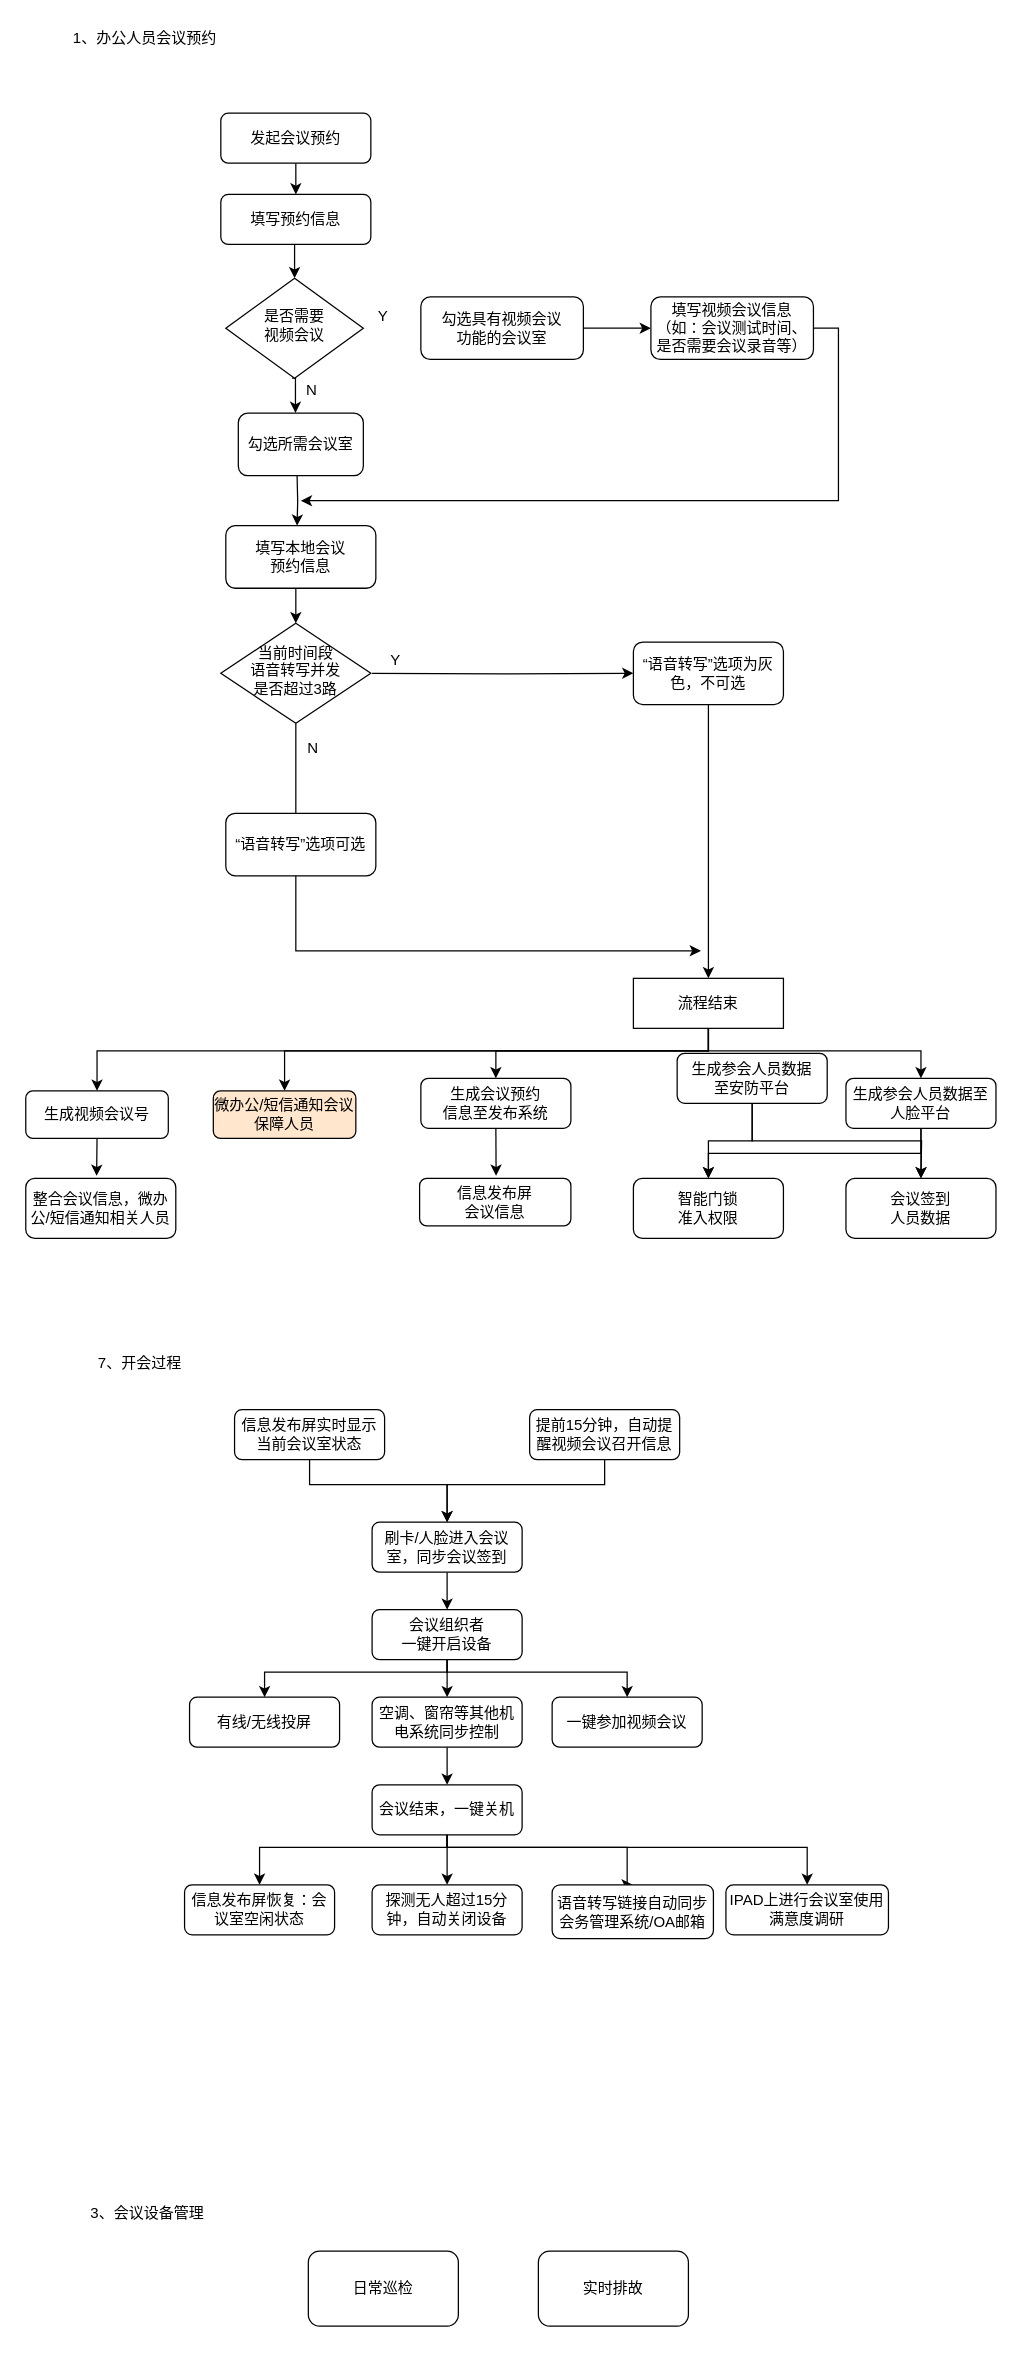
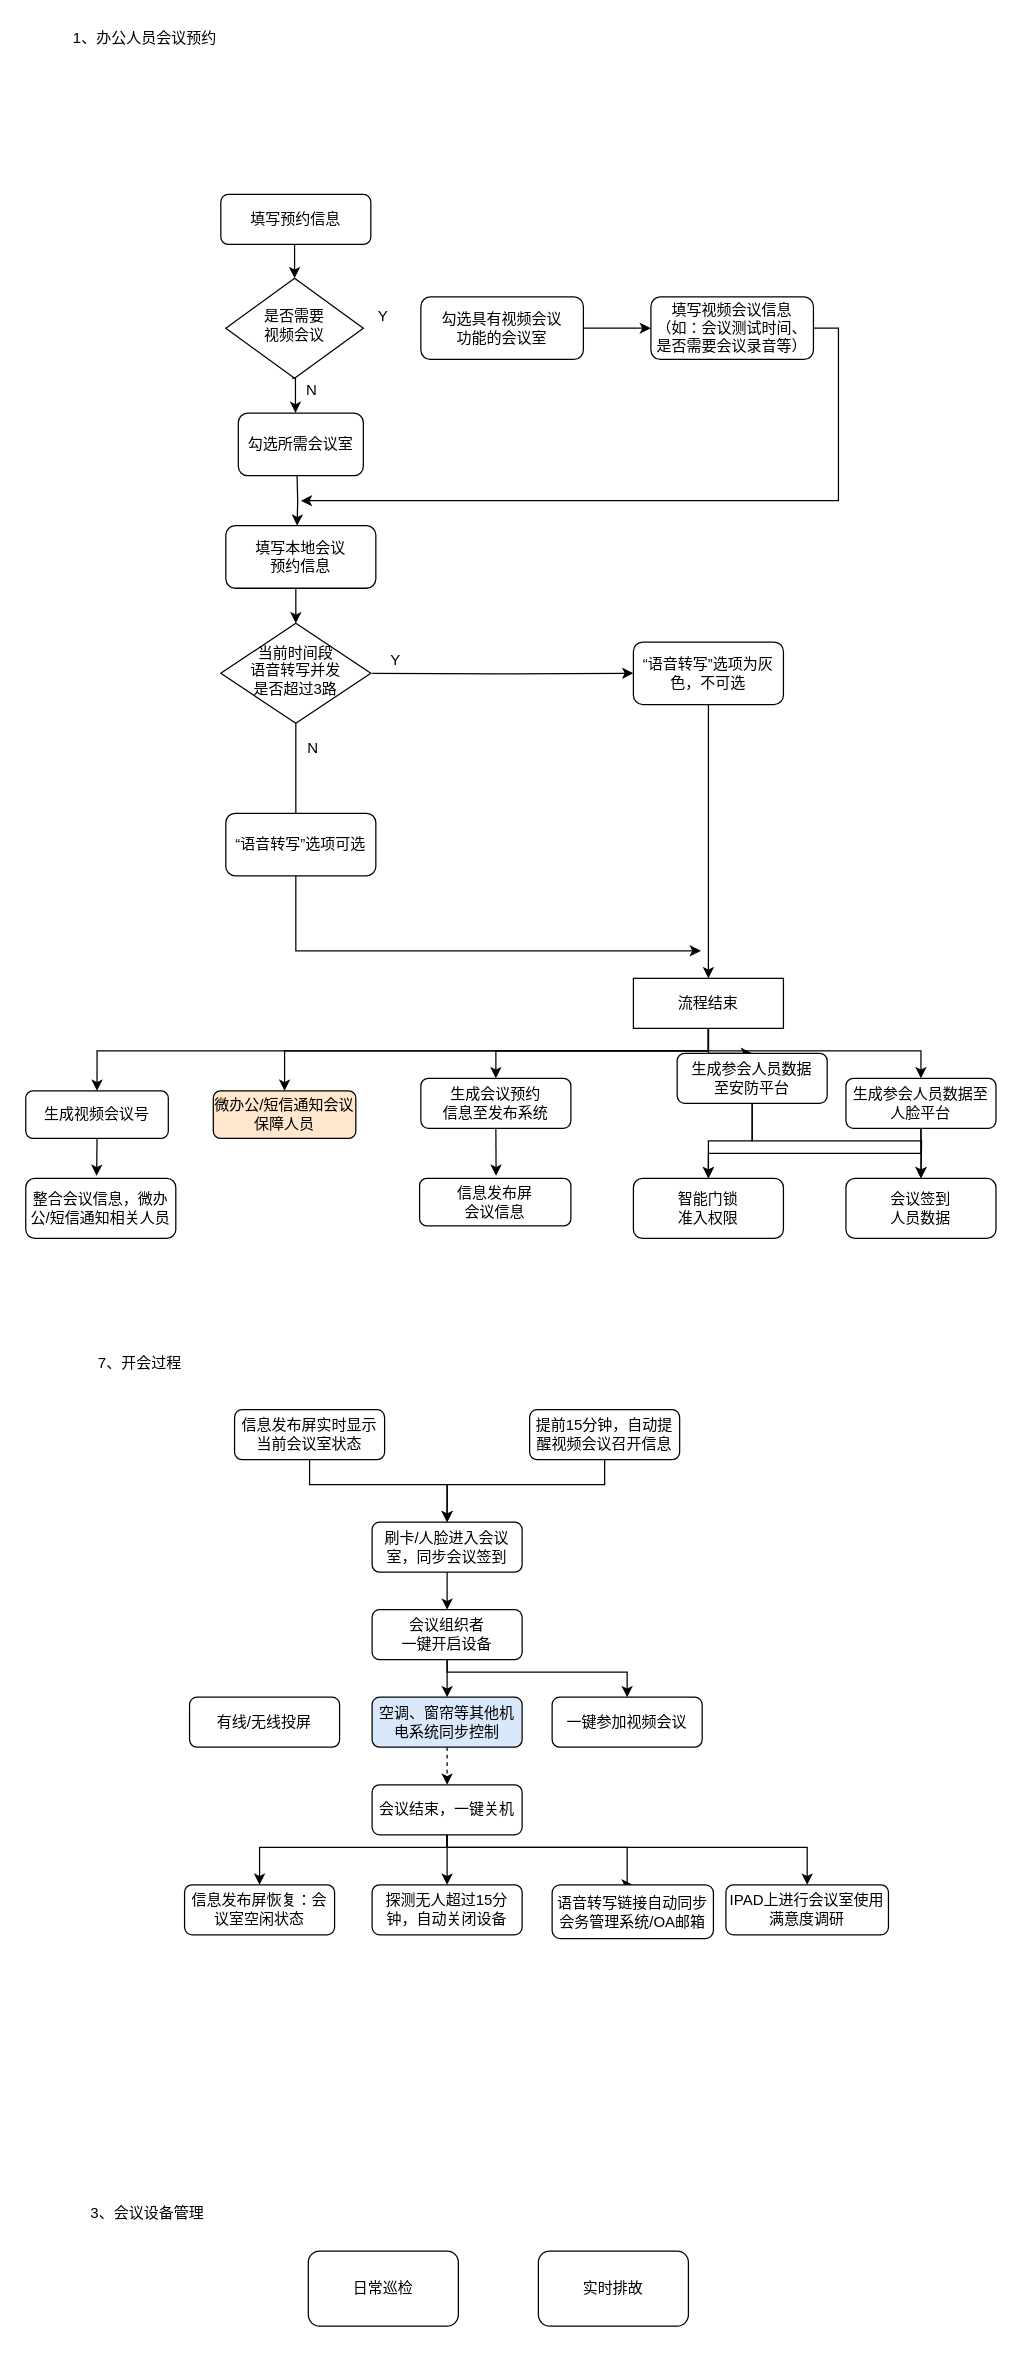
node "发起会议预约": removed
edge "发起会议预约" -> "填写预约信息": removed
edge "流程结束" -> "生成参会人员数据 至安防平台": added
edge "会议组织者 一键开启设备" -> "有线/无线投屏": removed
node "空调、窗帘等其他机电系统同步控制": fillcolor #ffffff -> #dae8fc
edge "空调、窗帘等其他机电系统同步控制" -> "会议结束，一键关机": style solid -> dashed
